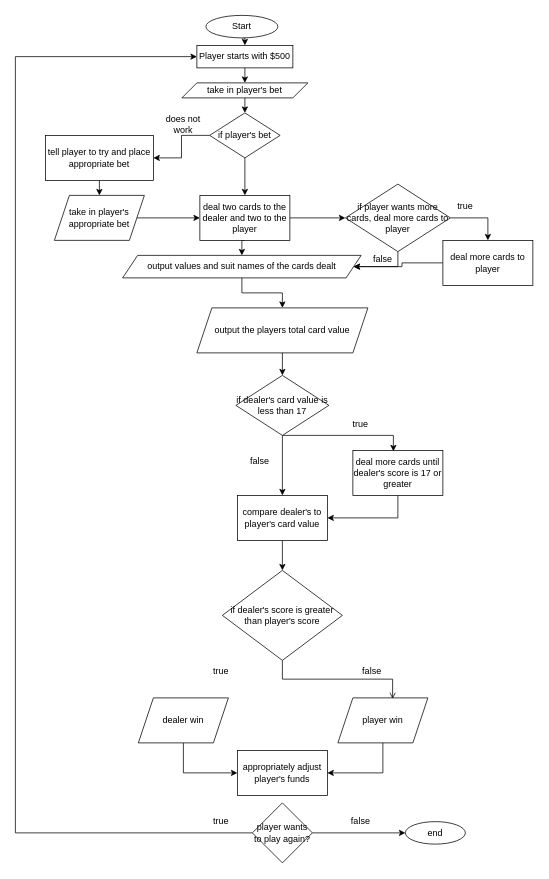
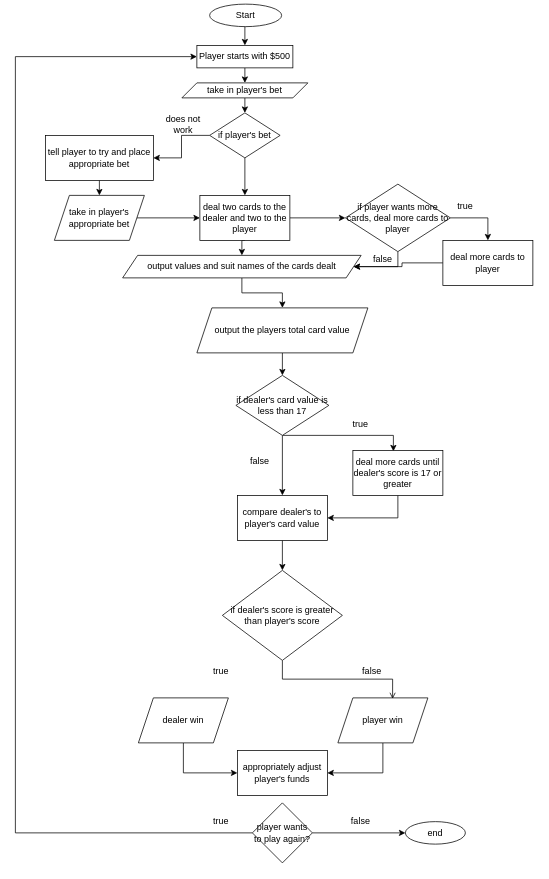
node "Start": moved (242, 27) -> (246, 15)
